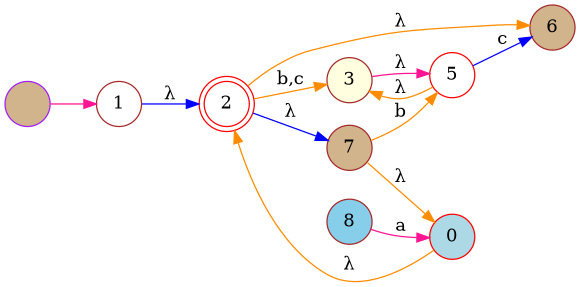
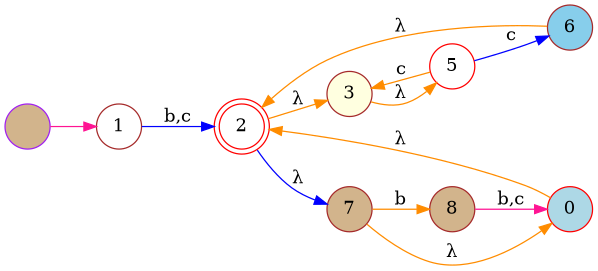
node "6": fillcolor tan -> skyblue
edge "2" -> "6": reversed
edge "3" -> "5": color deeppink -> darkorange
edge "2" -> "3": label "b,c" -> "λ"
edge "5" -> "3": label "λ" -> "c"
edge "1" -> "2": label "λ" -> "b,c"
edge "7" -> "5": now "7" -> "8"
node "8": fillcolor skyblue -> tan
edge "8" -> "0": label "a" -> "b,c"
